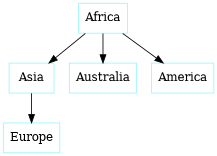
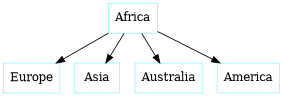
edge "Asia" -> "Europe": now "Africa" -> "Europe"
